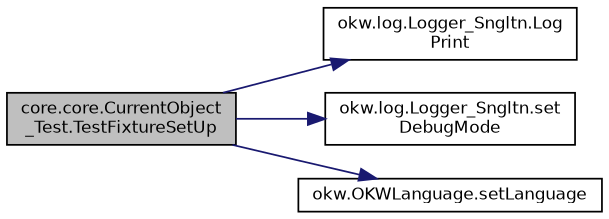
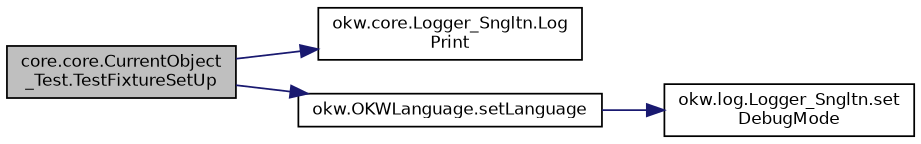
node "okw.log.Logger_Sngltn.Log Print": label "okw.log.Logger_Sngltn.Log Print" -> "okw.core.Logger_Sngltn.Log Print"
edge "core.core.CurrentObject _Test.TestFixtureSetUp" -> "okw.log.Logger_Sngltn.set DebugMode": now "okw.OKWLanguage.setLanguage" -> "okw.log.Logger_Sngltn.set DebugMode"
